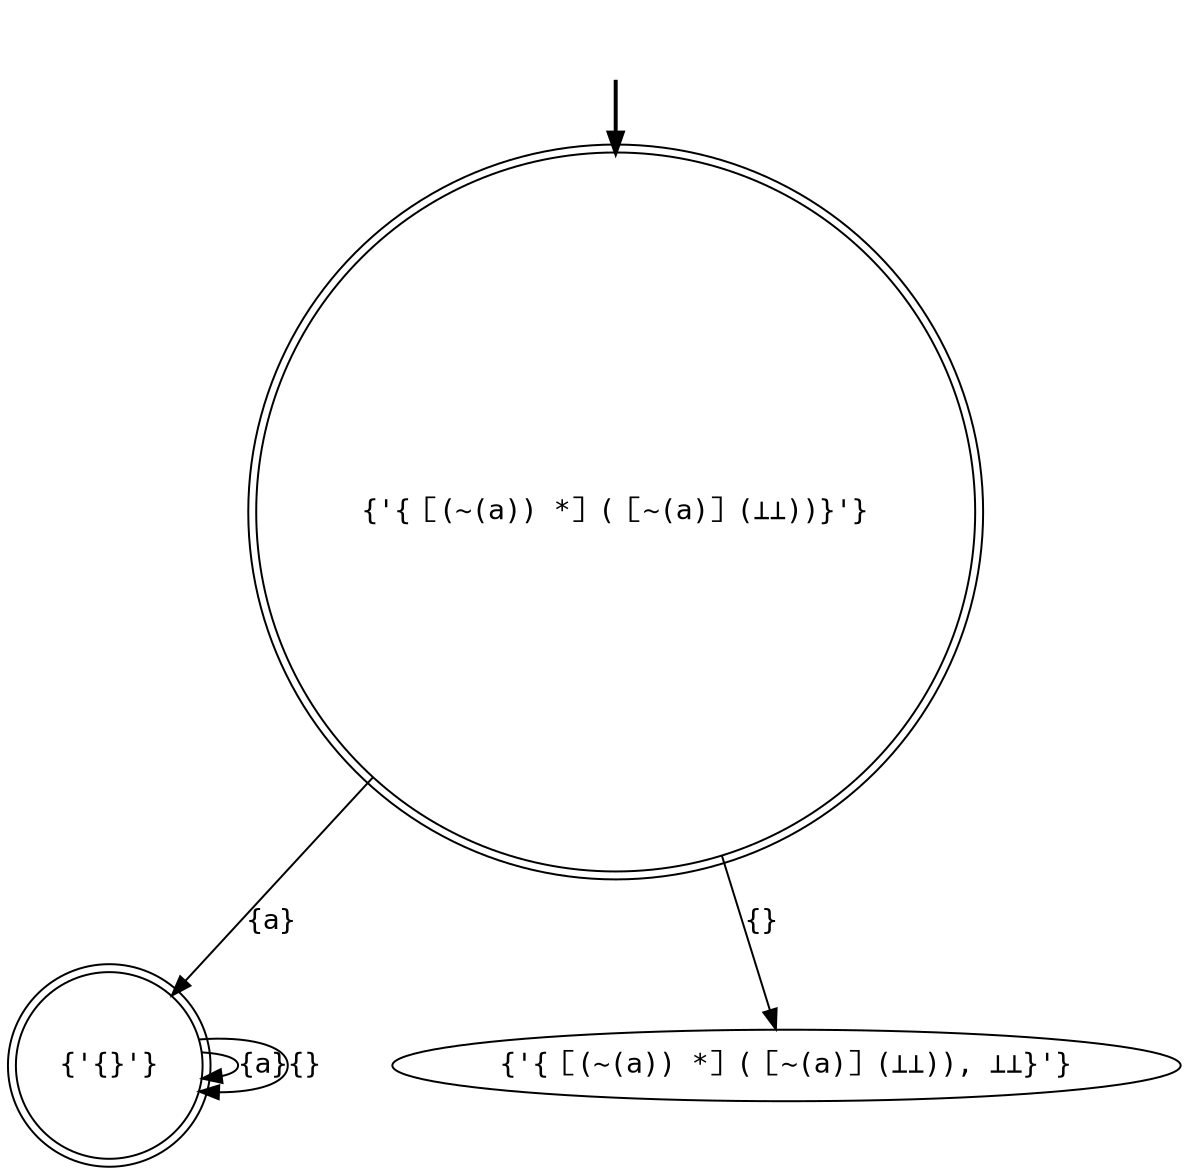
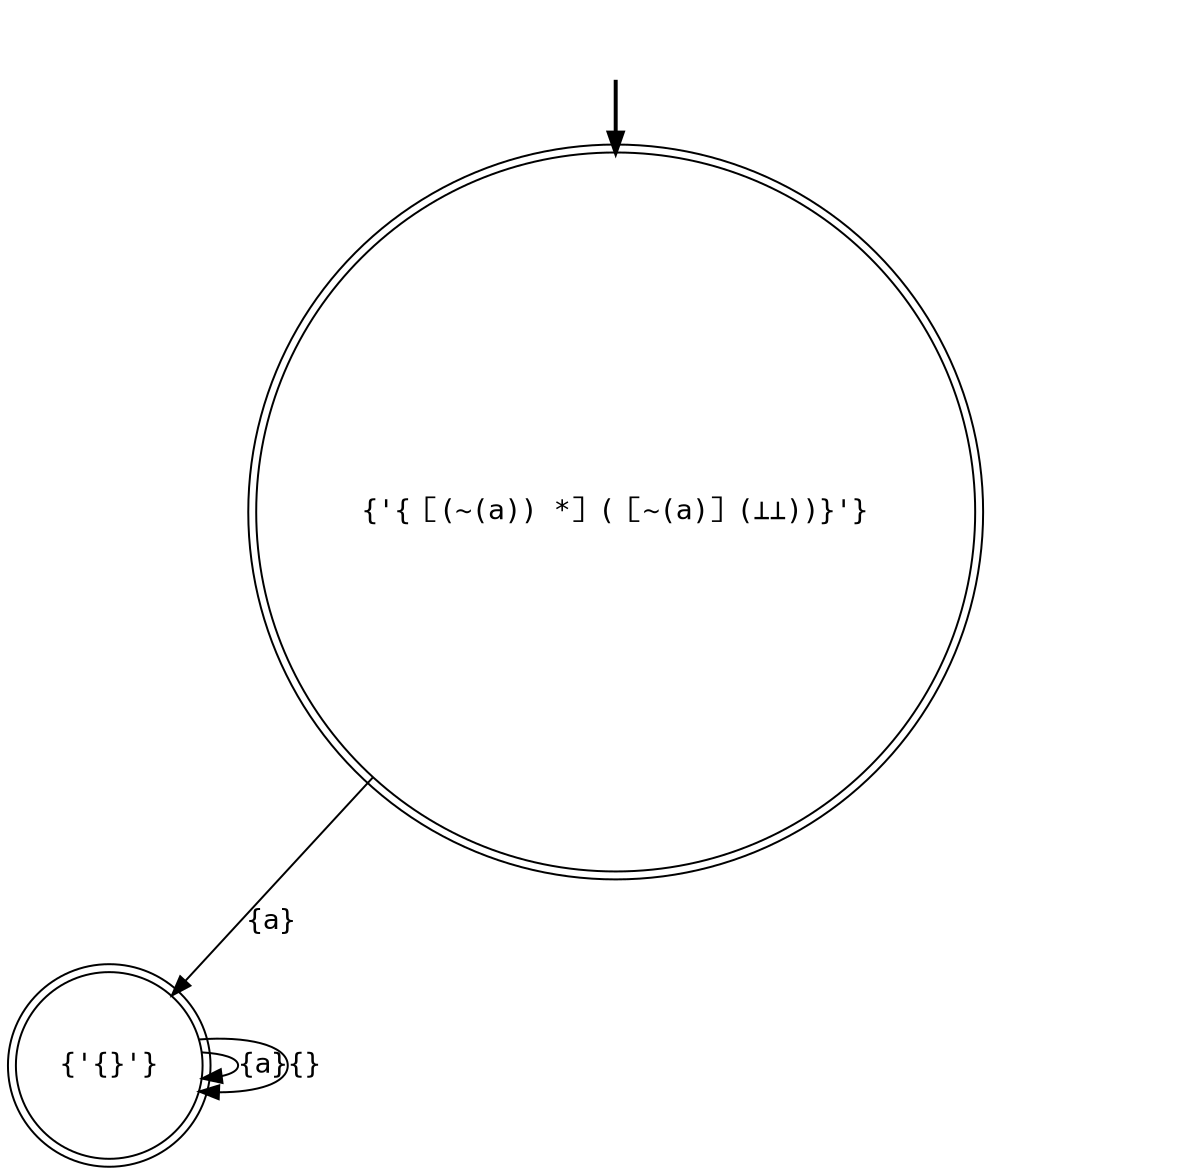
node "{'{［(~(a)) *］(［~(a)］(⊥⊥)), ⊥⊥}'}": removed
